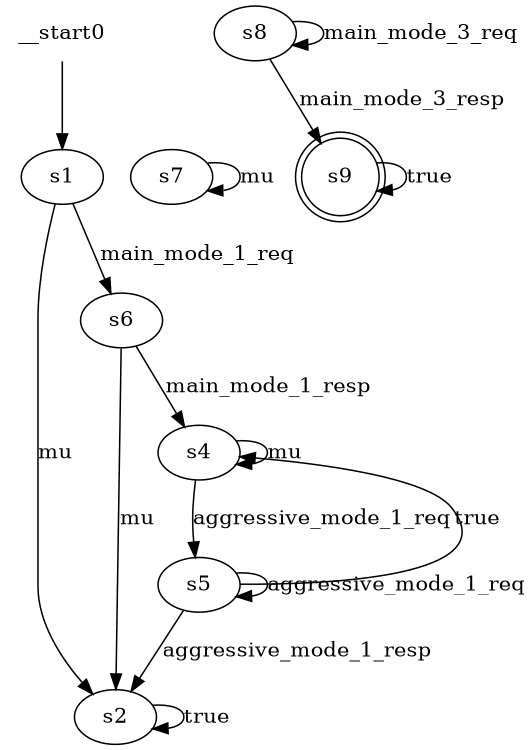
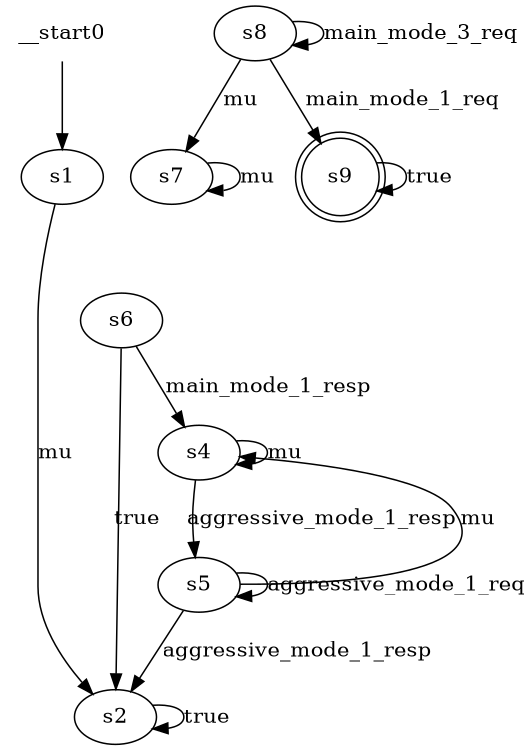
edge "s8" -> "s7": added, label "mu"
edge "s8" -> "s9": label "main_mode_3_resp" -> "main_mode_1_req"
edge "s1" -> "s6": removed, label "main_mode_1_req"
edge "s6" -> "s2": label "mu" -> "true"
edge "s4" -> "s5": label "aggressive_mode_1_req" -> "aggressive_mode_1_resp"
edge "s5" -> "s4": label "true" -> "mu"
